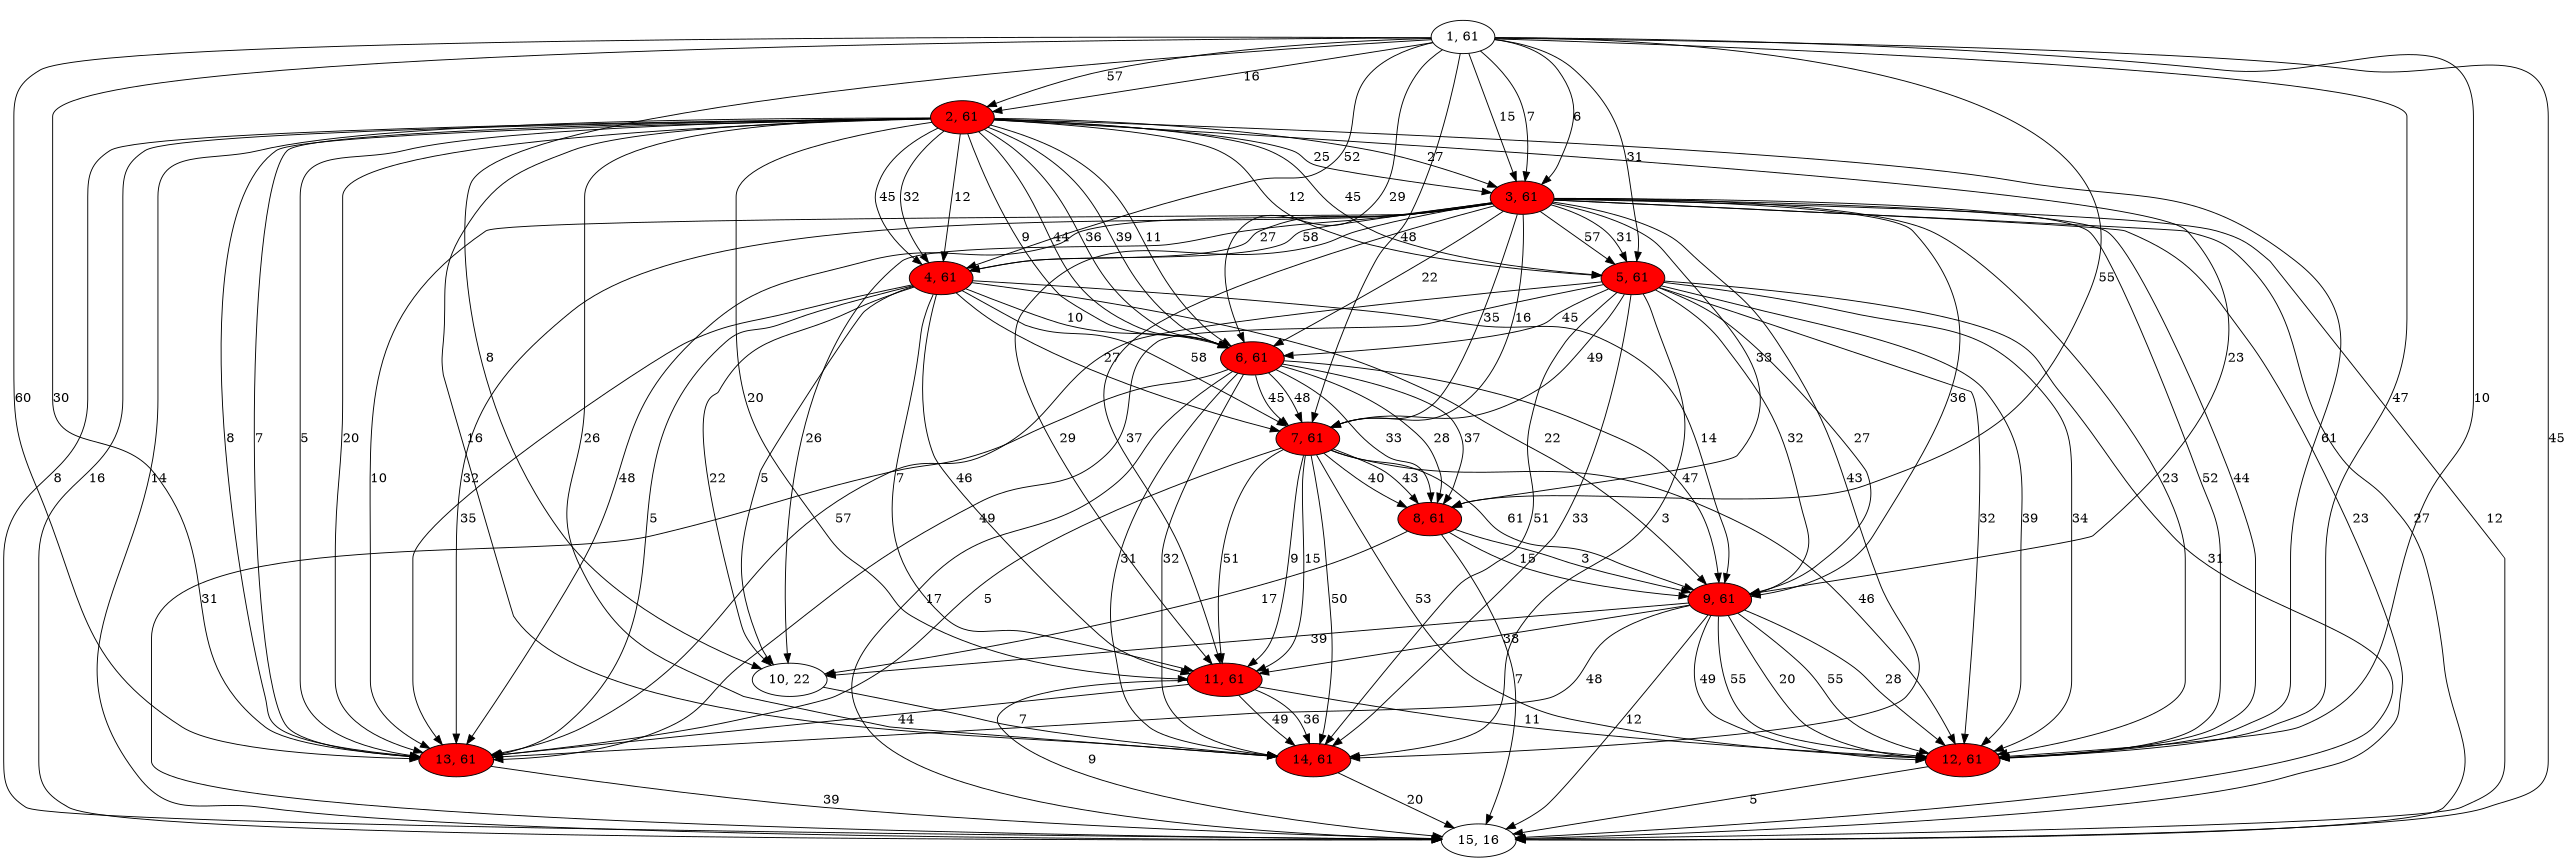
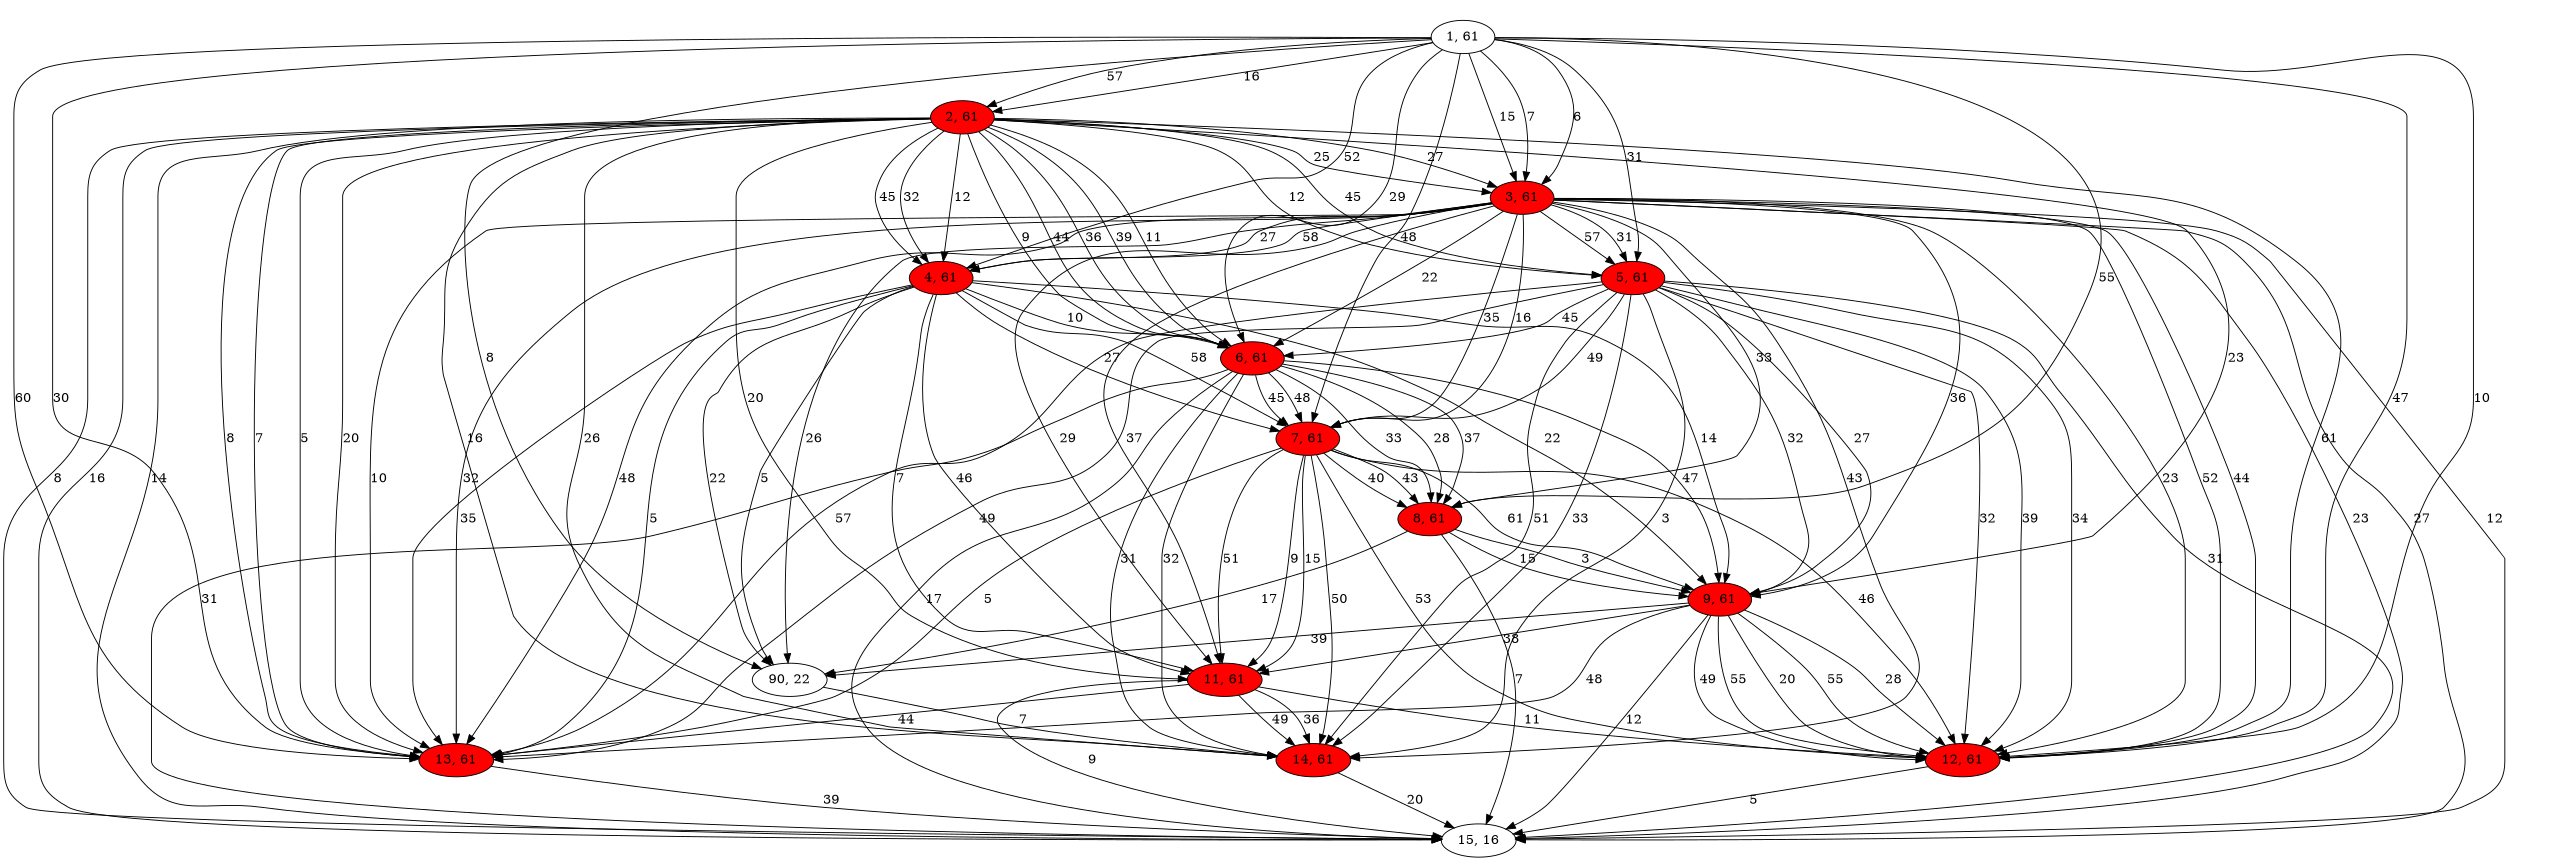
edge "1, 61" -> "15, 16": removed, label "45"
node "10, 22": label "10, 22" -> "90, 22"
